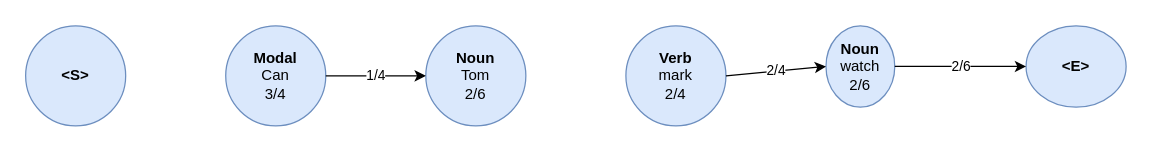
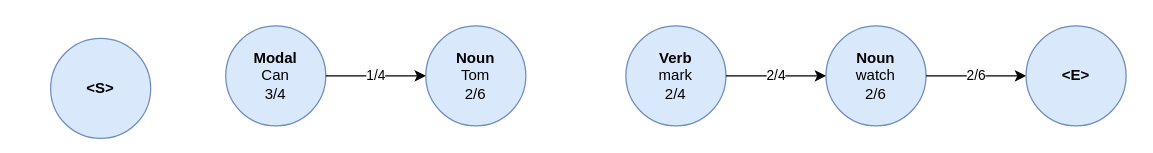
node "Noun watch 2/6": size 69x81 -> 100x100
node "<E>": size 100x81 -> 100x100
node "<S>": moved (76, 76) -> (101, 88)
